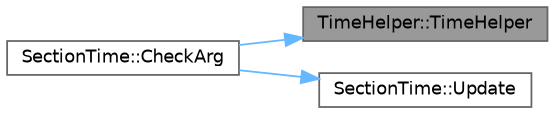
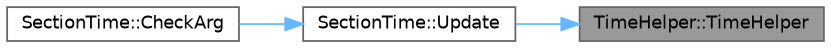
edge "SectionTime::CheckArg" -> "TimeHelper::TimeHelper": now "SectionTime::Update" -> "TimeHelper::TimeHelper"
